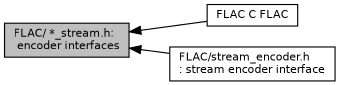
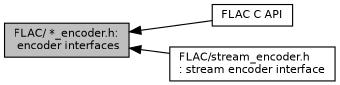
node "FLAC C FLAC": label "FLAC C FLAC" -> "FLAC C API"
node "FLAC/ *_stream.h: encoder interfaces": label "FLAC/ *_stream.h: encoder interfaces" -> "FLAC/ *_encoder.h: encoder interfaces"
